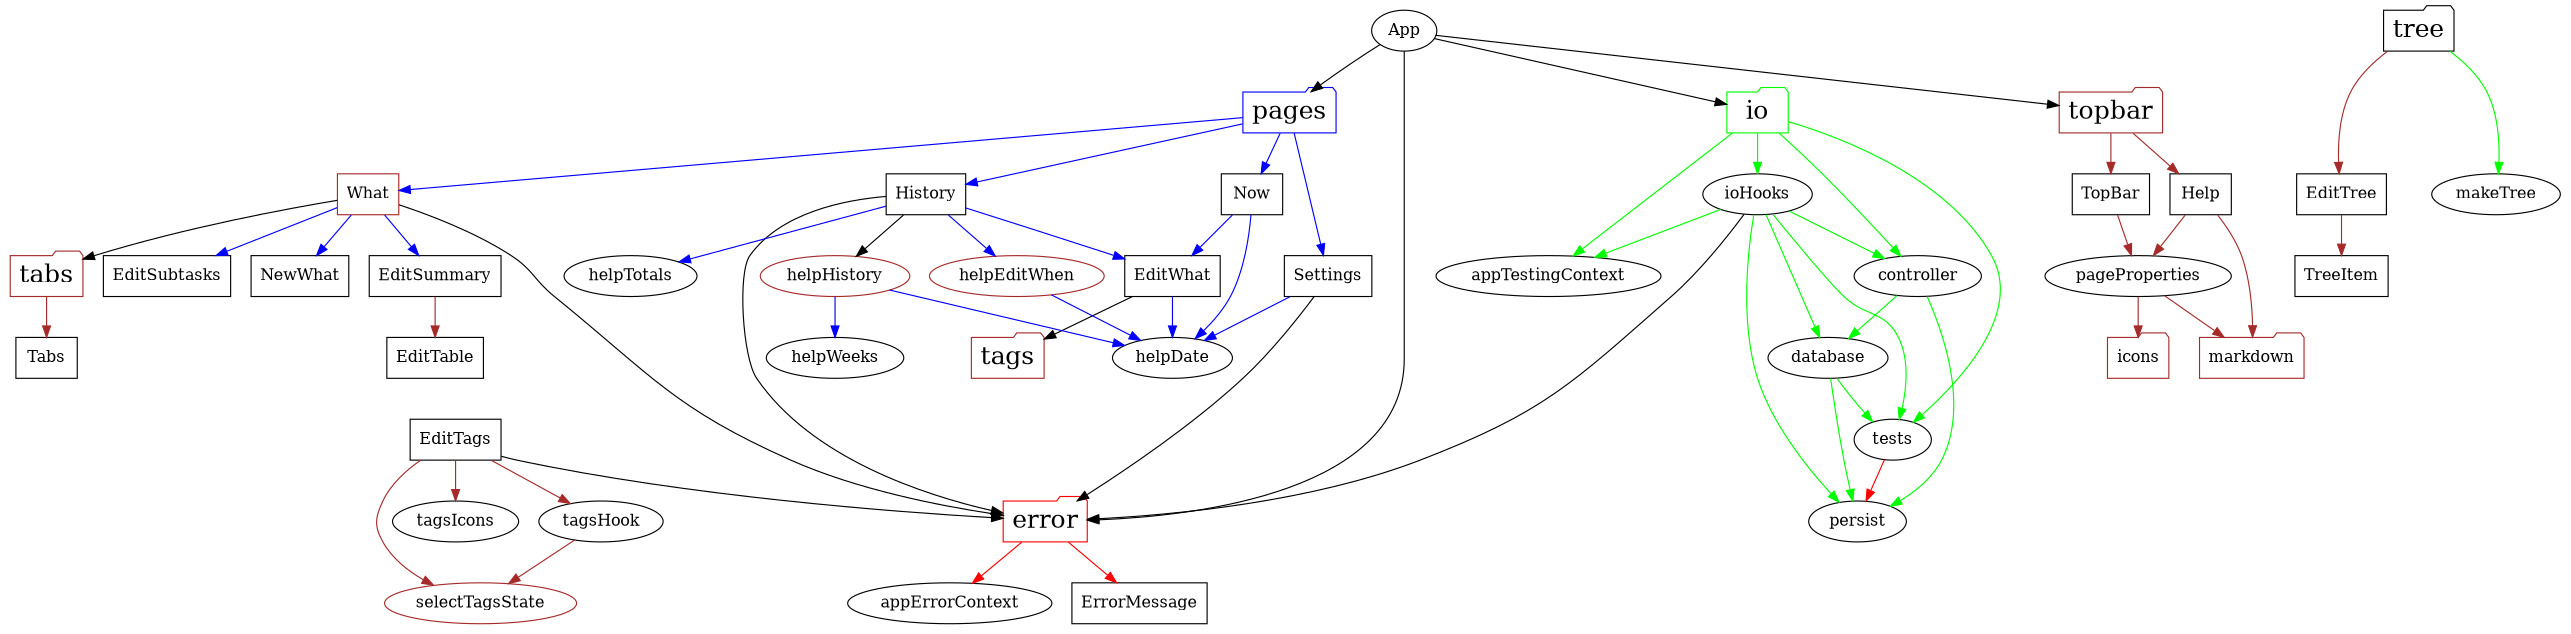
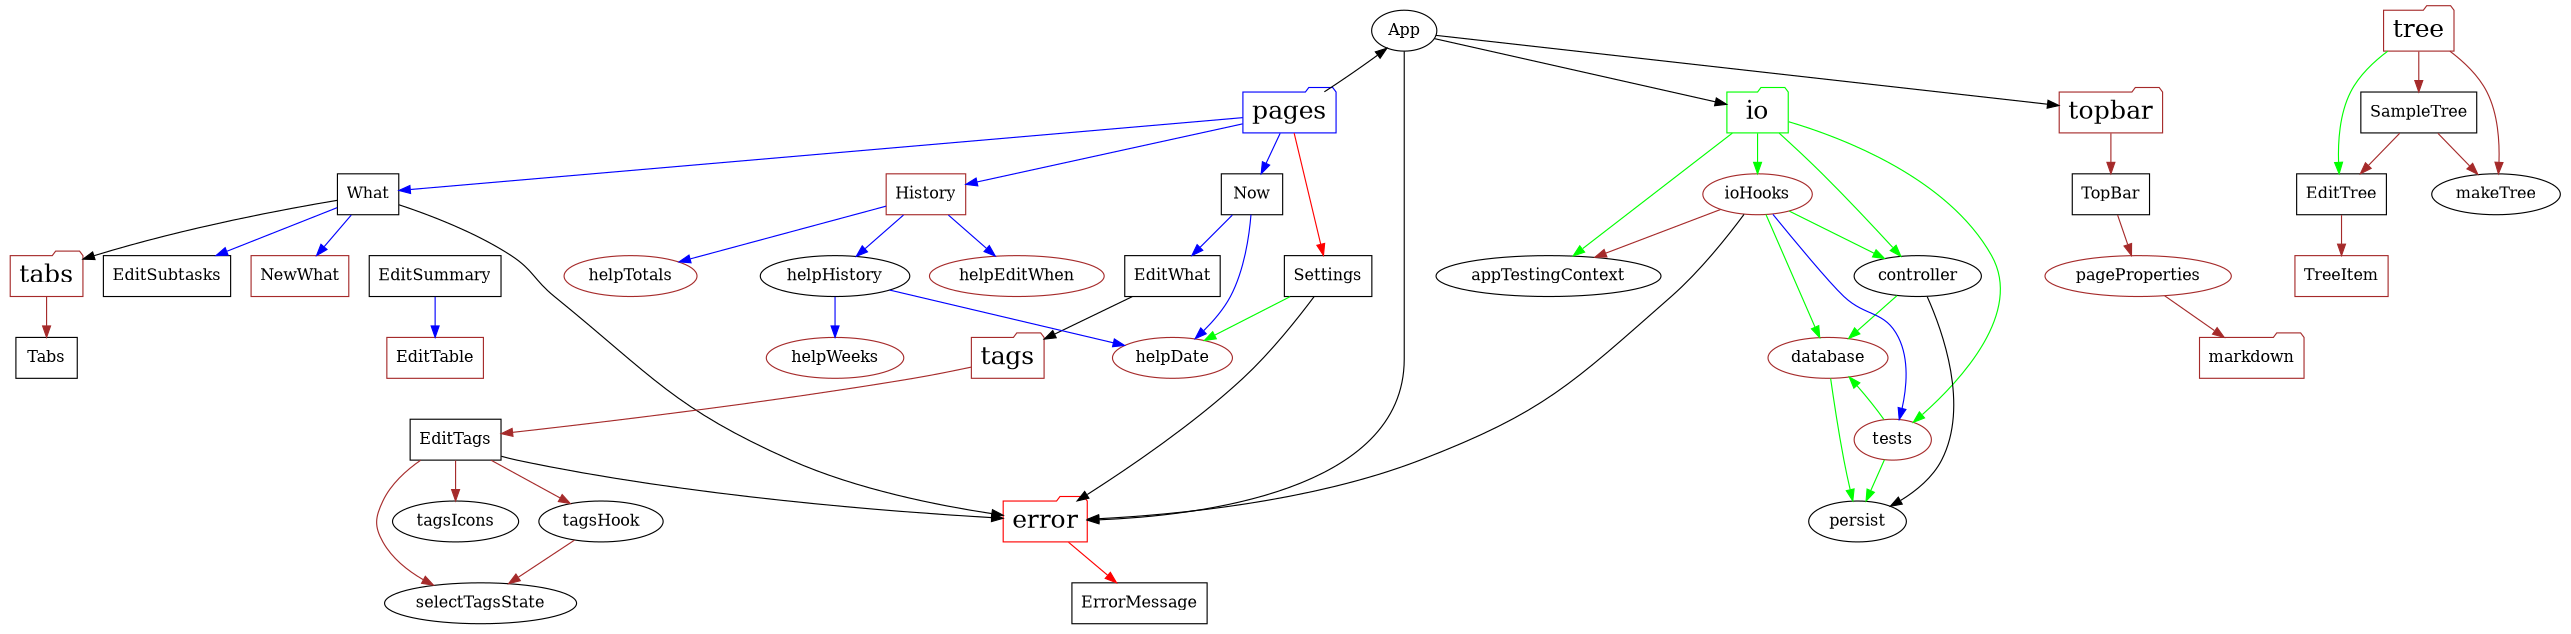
node "tree": color black -> brown
edge "App" -> "pages": reversed
edge "tree" -> "EditTree": color brown -> green
edge "tree" -> "makeTree": color green -> brown
node "SampleTree": added
edge "pages" -> "Settings": color blue -> red
node "What": color brown -> black
node "History": color black -> brown
node "ioHooks": color black -> brown
node "Help": removed
edge "What" -> "EditSummary": removed
edge "History" -> "EditWhat": removed
edge "ioHooks" -> "appTestingContext": color green -> brown
edge "History" -> "helpHistory": color black -> blue
node "NewWhat": color black -> brown
node "helpTotals": color black -> brown
node "helpHistory": color brown -> black
node "pageProperties": color black -> brown
node "TreeItem": color black -> brown
edge "ioHooks" -> "tests": color green -> blue
edge "EditSummary" -> "EditTable": color brown -> blue
edge "helpEditWhen" -> "helpDate": removed
edge "EditWhat" -> "helpDate": removed
edge "Settings" -> "helpDate": color blue -> green
node "EditTable": color black -> brown
node "helpWeeks": color black -> brown
node "helpDate": color black -> brown
node "database": color black -> brown
node "icons": removed
edge "ioHooks" -> "persist": removed
edge "History" -> "error": removed
edge "database" -> "tests": reversed
edge "tags" -> "EditTags": added
edge "controller" -> "persist": color green -> black
node "tests": color black -> brown
edge "tests" -> "persist": color red -> green
node "selectTagsState": color brown -> black
node "appErrorContext": removed
